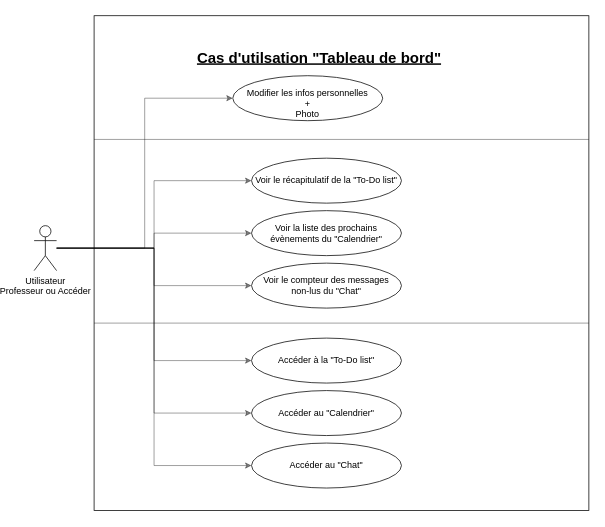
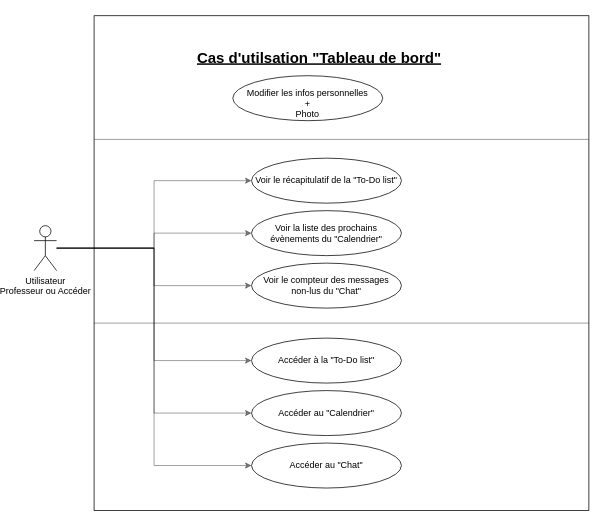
edge "Utilisateur Professeur ou Accéder" -> "Modifier les infos personnelles + Photo": removed
